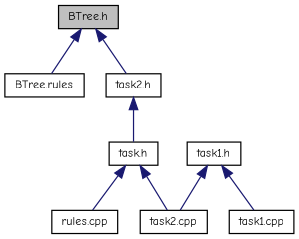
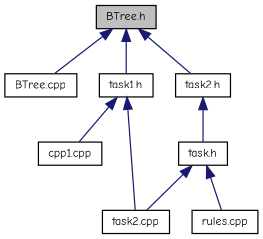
edge "task1.h" -> "BTree.h": added
node "BTree.rules": label "BTree.rules" -> "BTree.cpp"
node "task1.cpp": label "task1.cpp" -> "cpp1.cpp"
